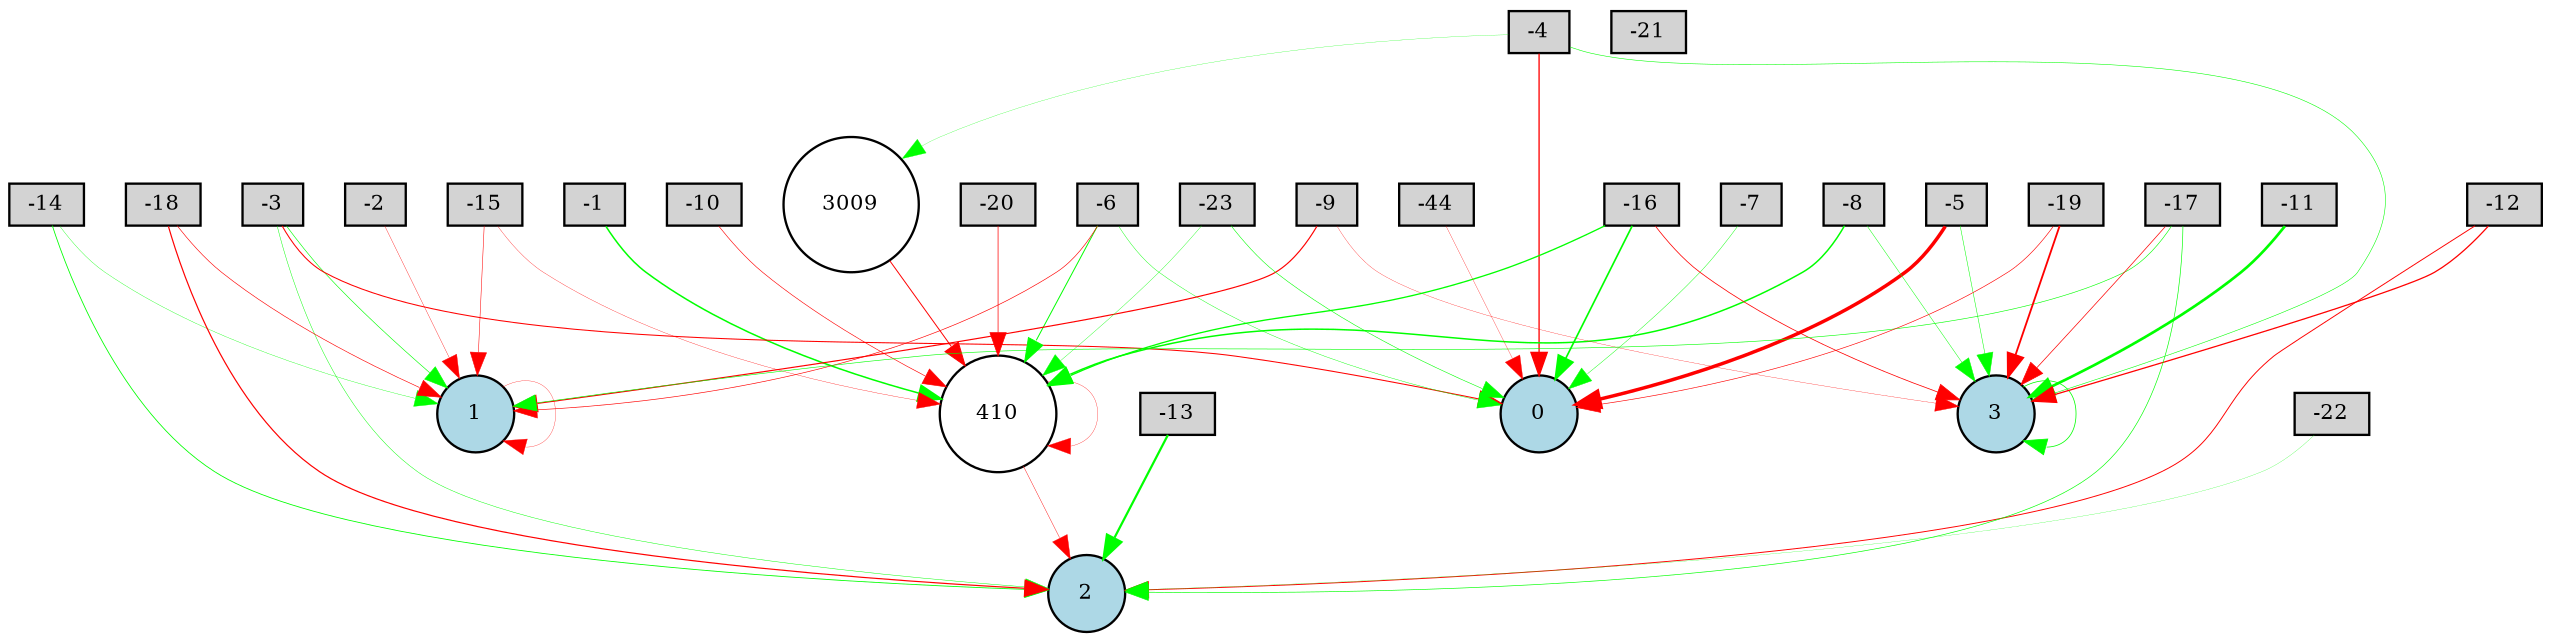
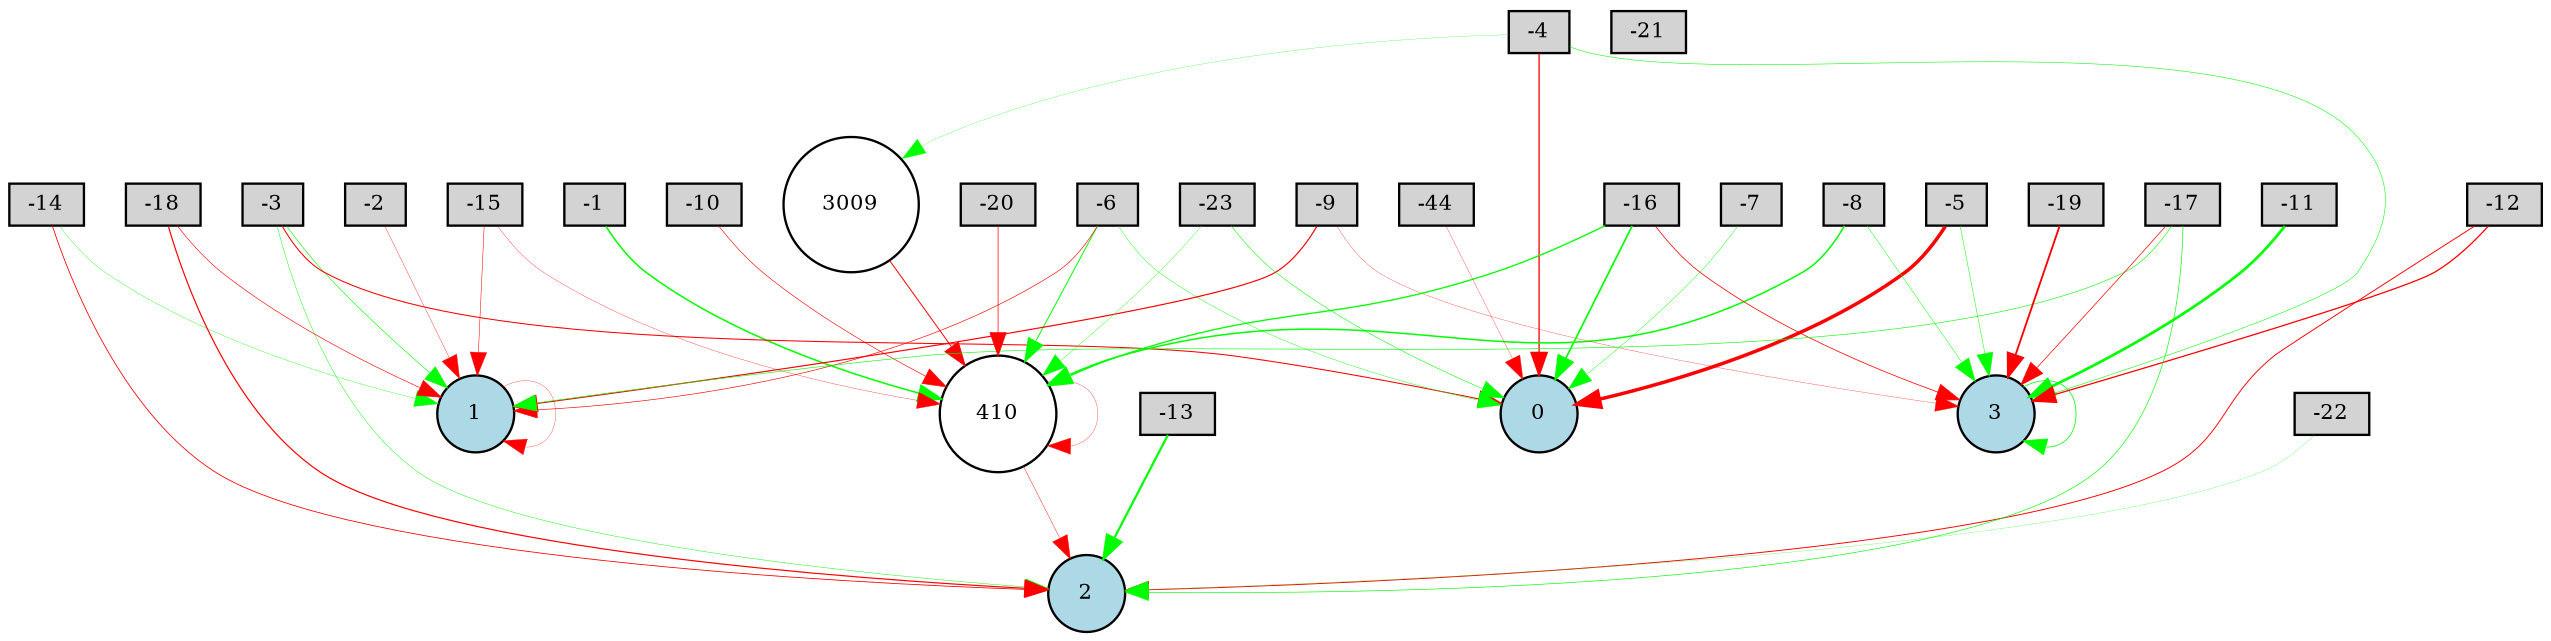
edge "-19" -> "0": removed
edge "-14" -> "2": color green -> red
